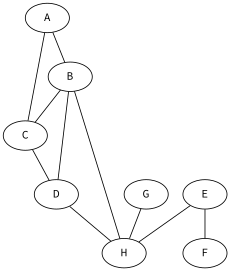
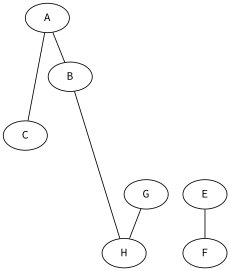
edge "B" -- "C": removed
node "D": removed
edge "E" -- "H": removed
